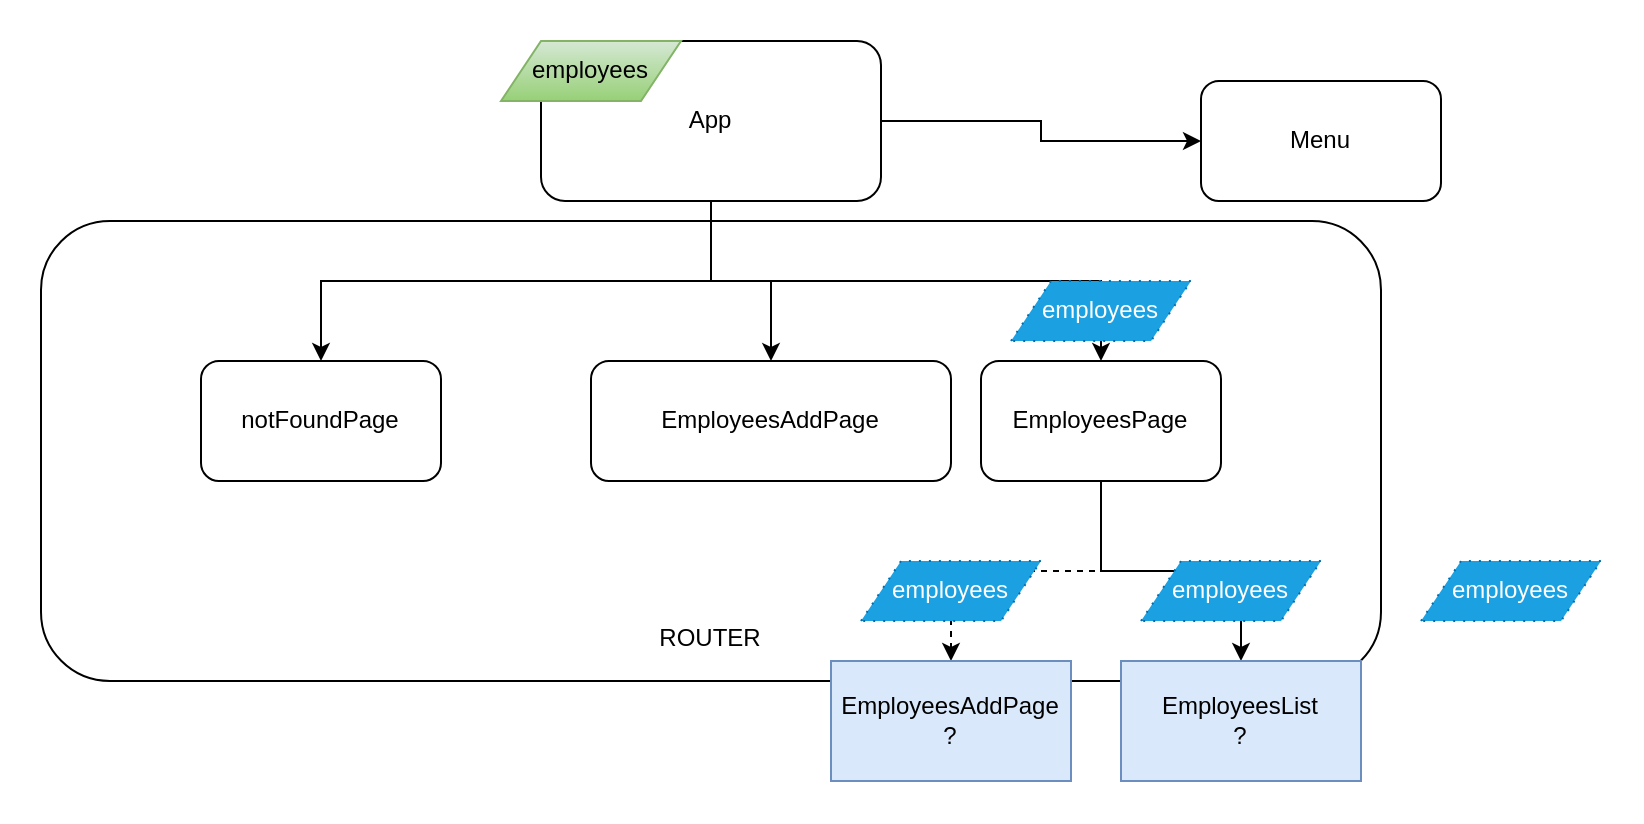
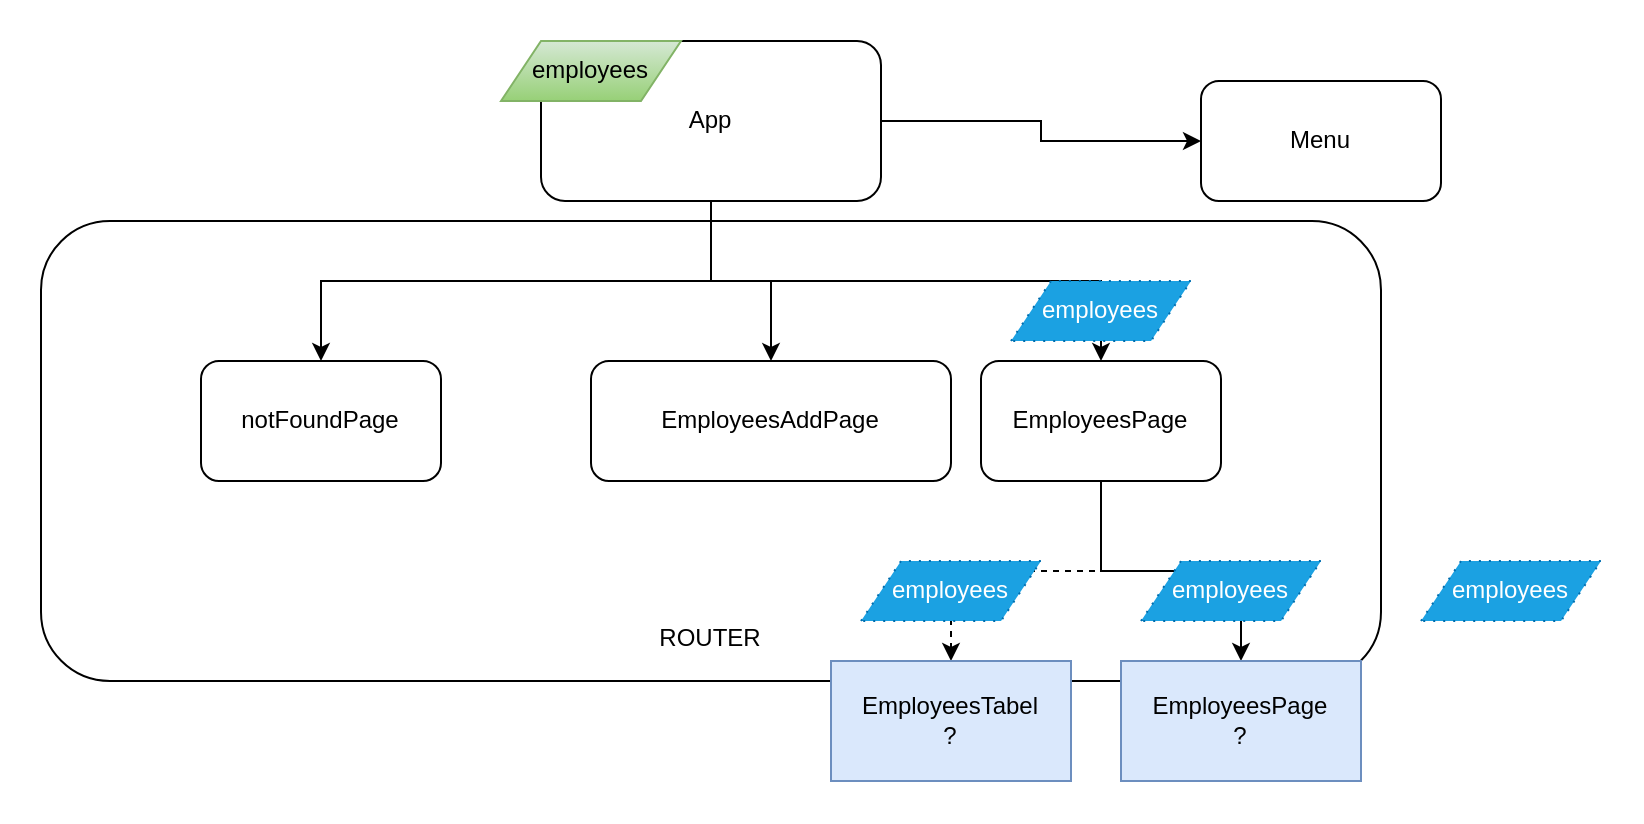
node "EmployeesAddPage ?": label "EmployeesAddPage ?" -> "EmployeesTabel ?"
node "EmployeesList ?": label "EmployeesList ?" -> "EmployeesPage ?"
